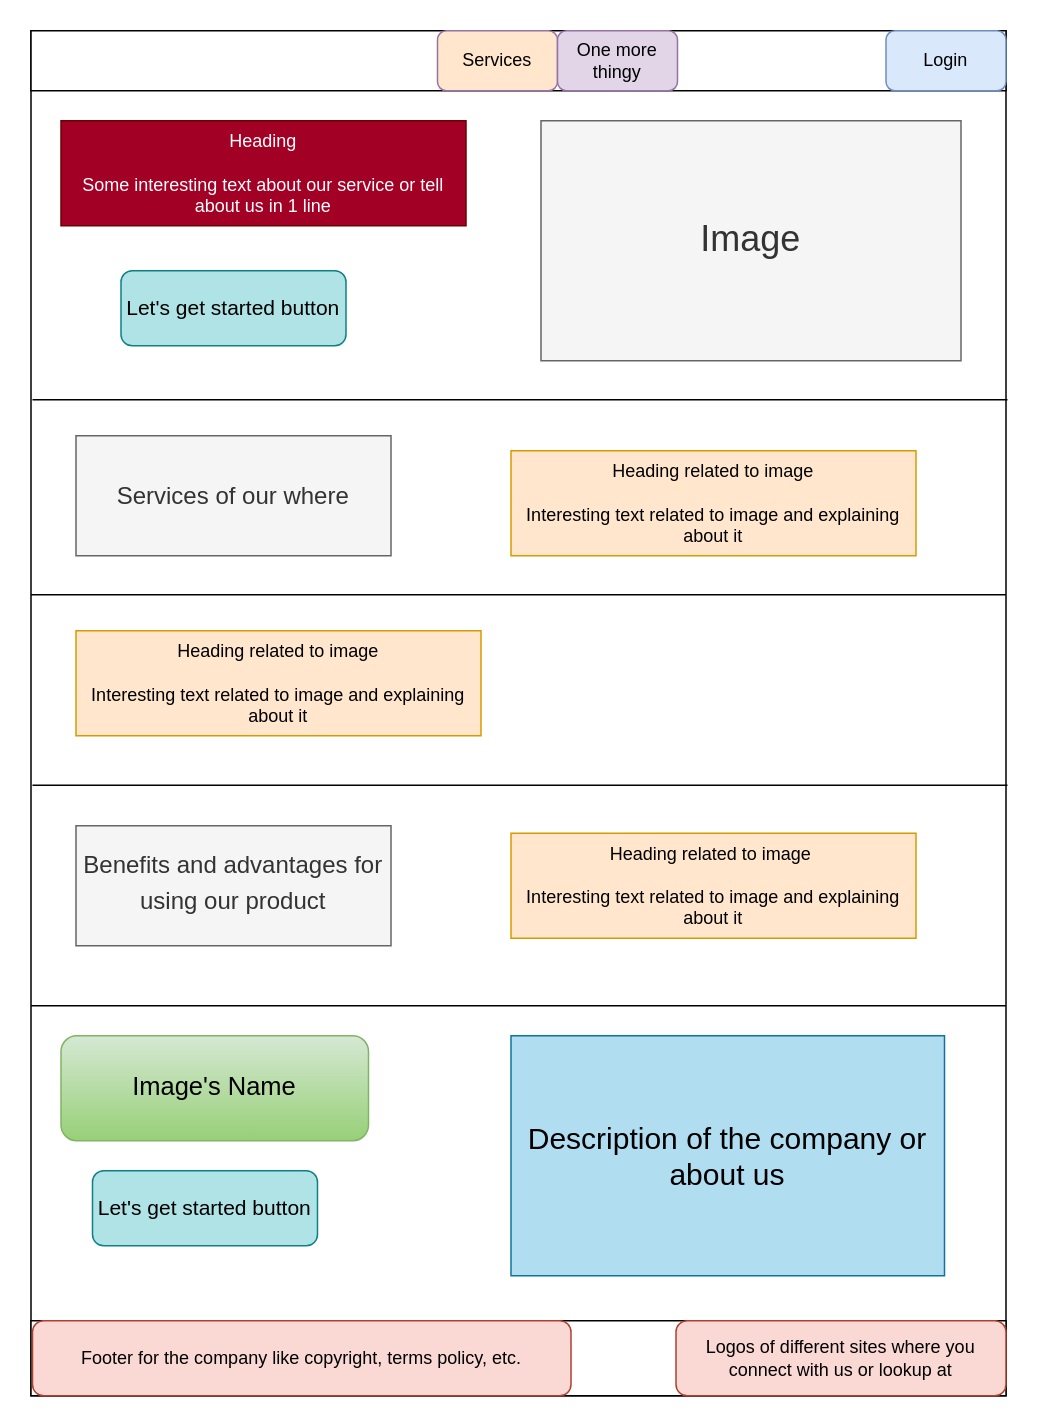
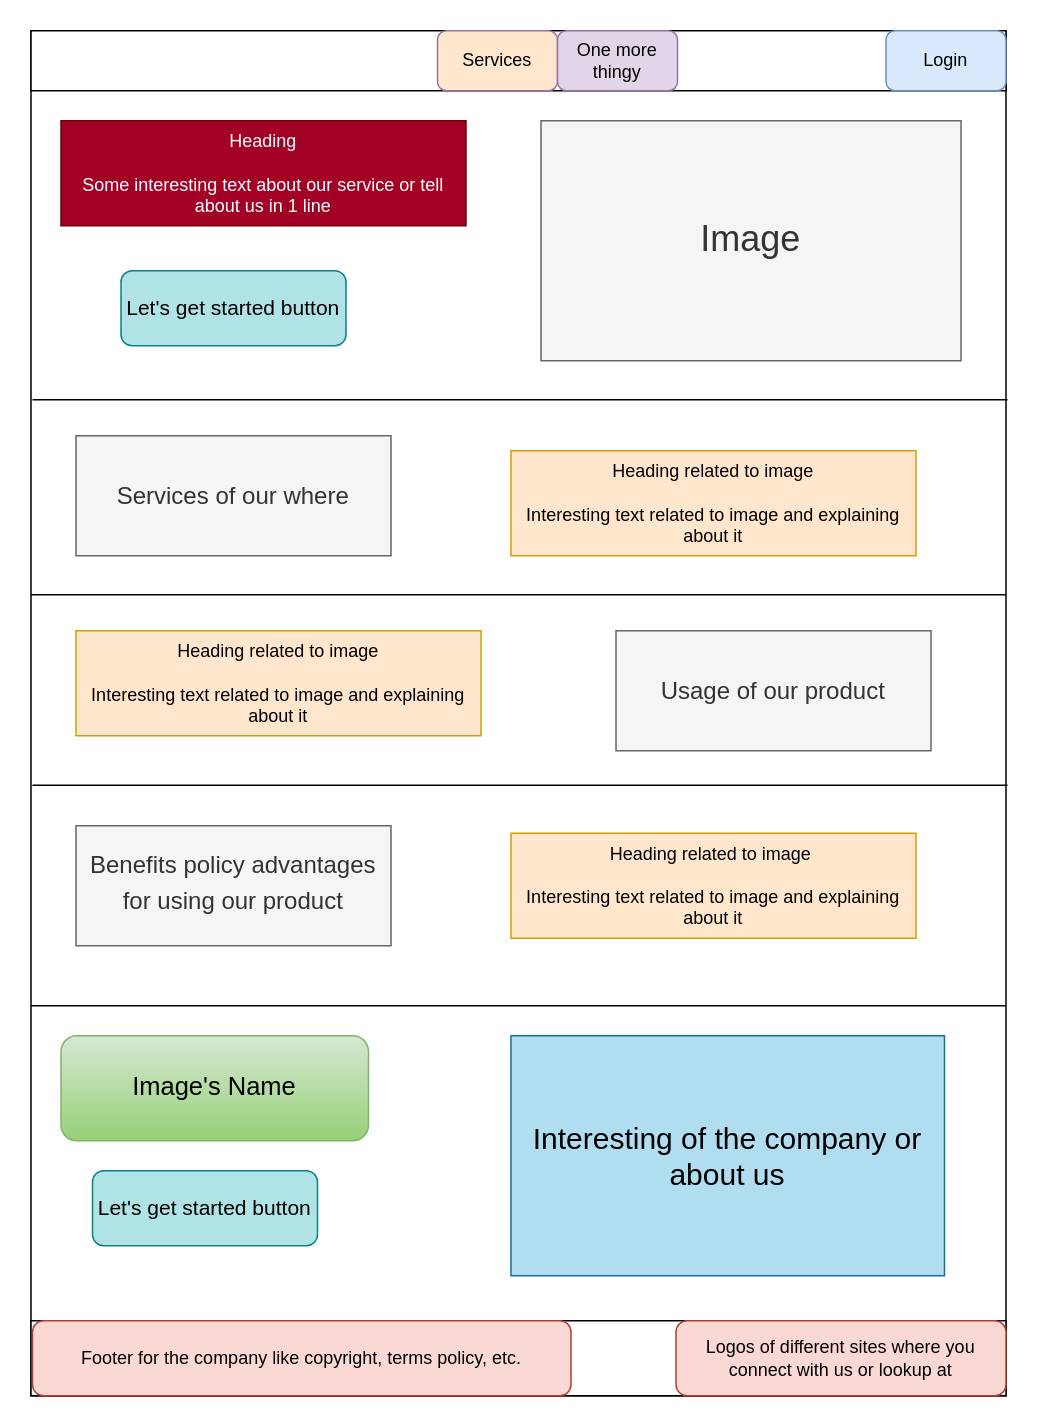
node "Usage of our product": added
node "Benefits and advantages for using our product": label "Benefits and advantages for using our product" -> "Benefits policy advantages for using our product"
node "Description of the company or about us": label "Description of the company or about us" -> "Interesting of the company or about us"
